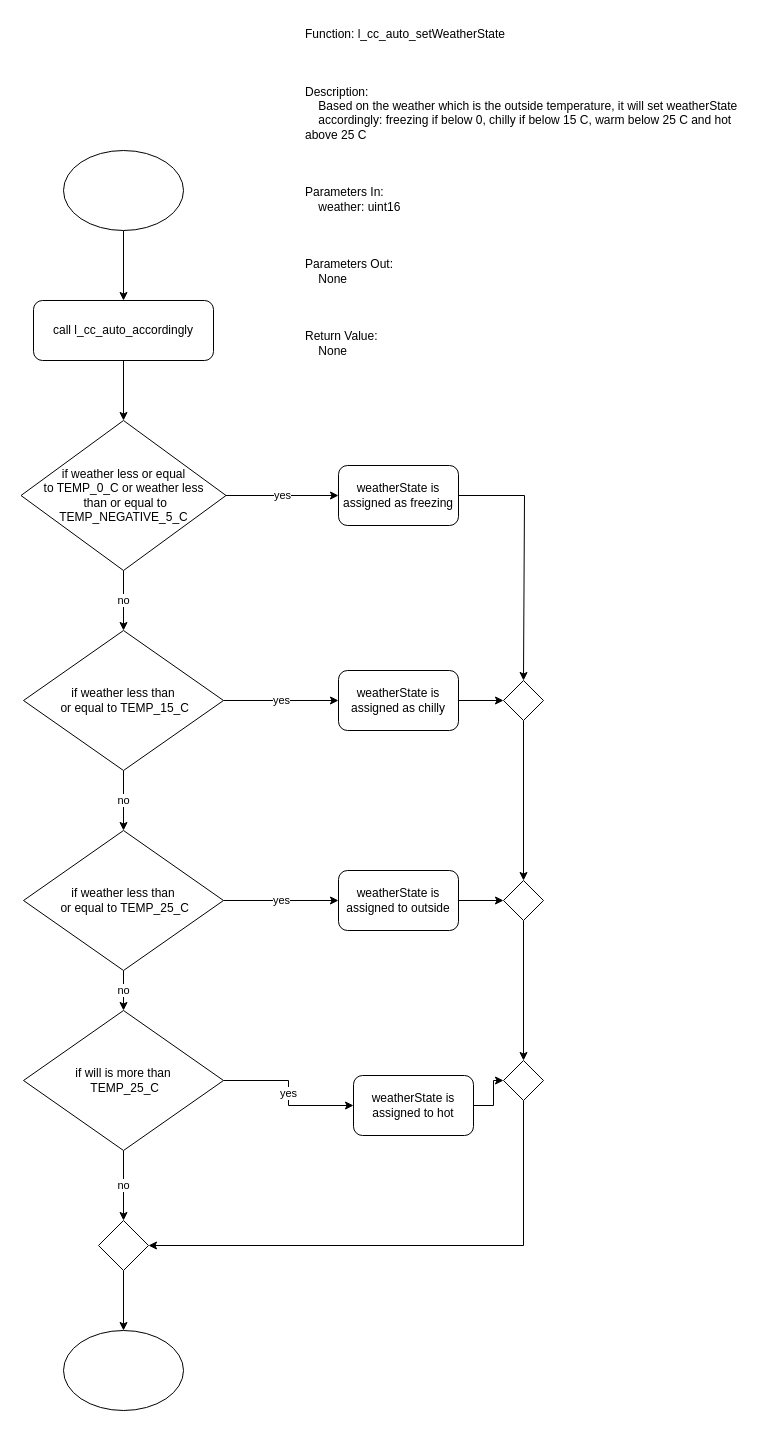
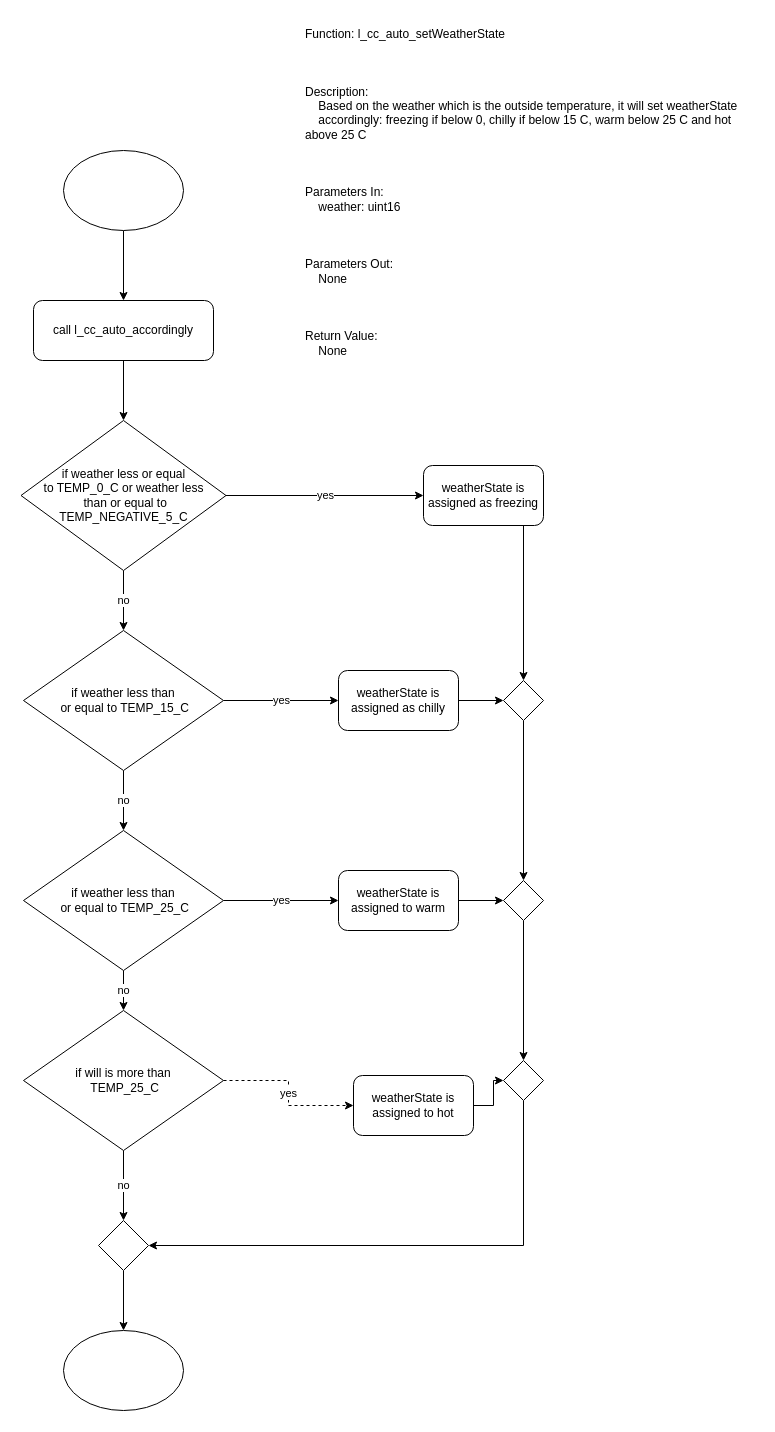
node "weatherState is assigned as freezing": moved (399, 496) -> (484, 496)
node "weatherState is assigned to outside": label "weatherState is assigned to outside" -> "weatherState is assigned to warm"
edge "if will is more than TEMP_25_C" -> "weatherState is assigned to hot": style solid -> dashed
